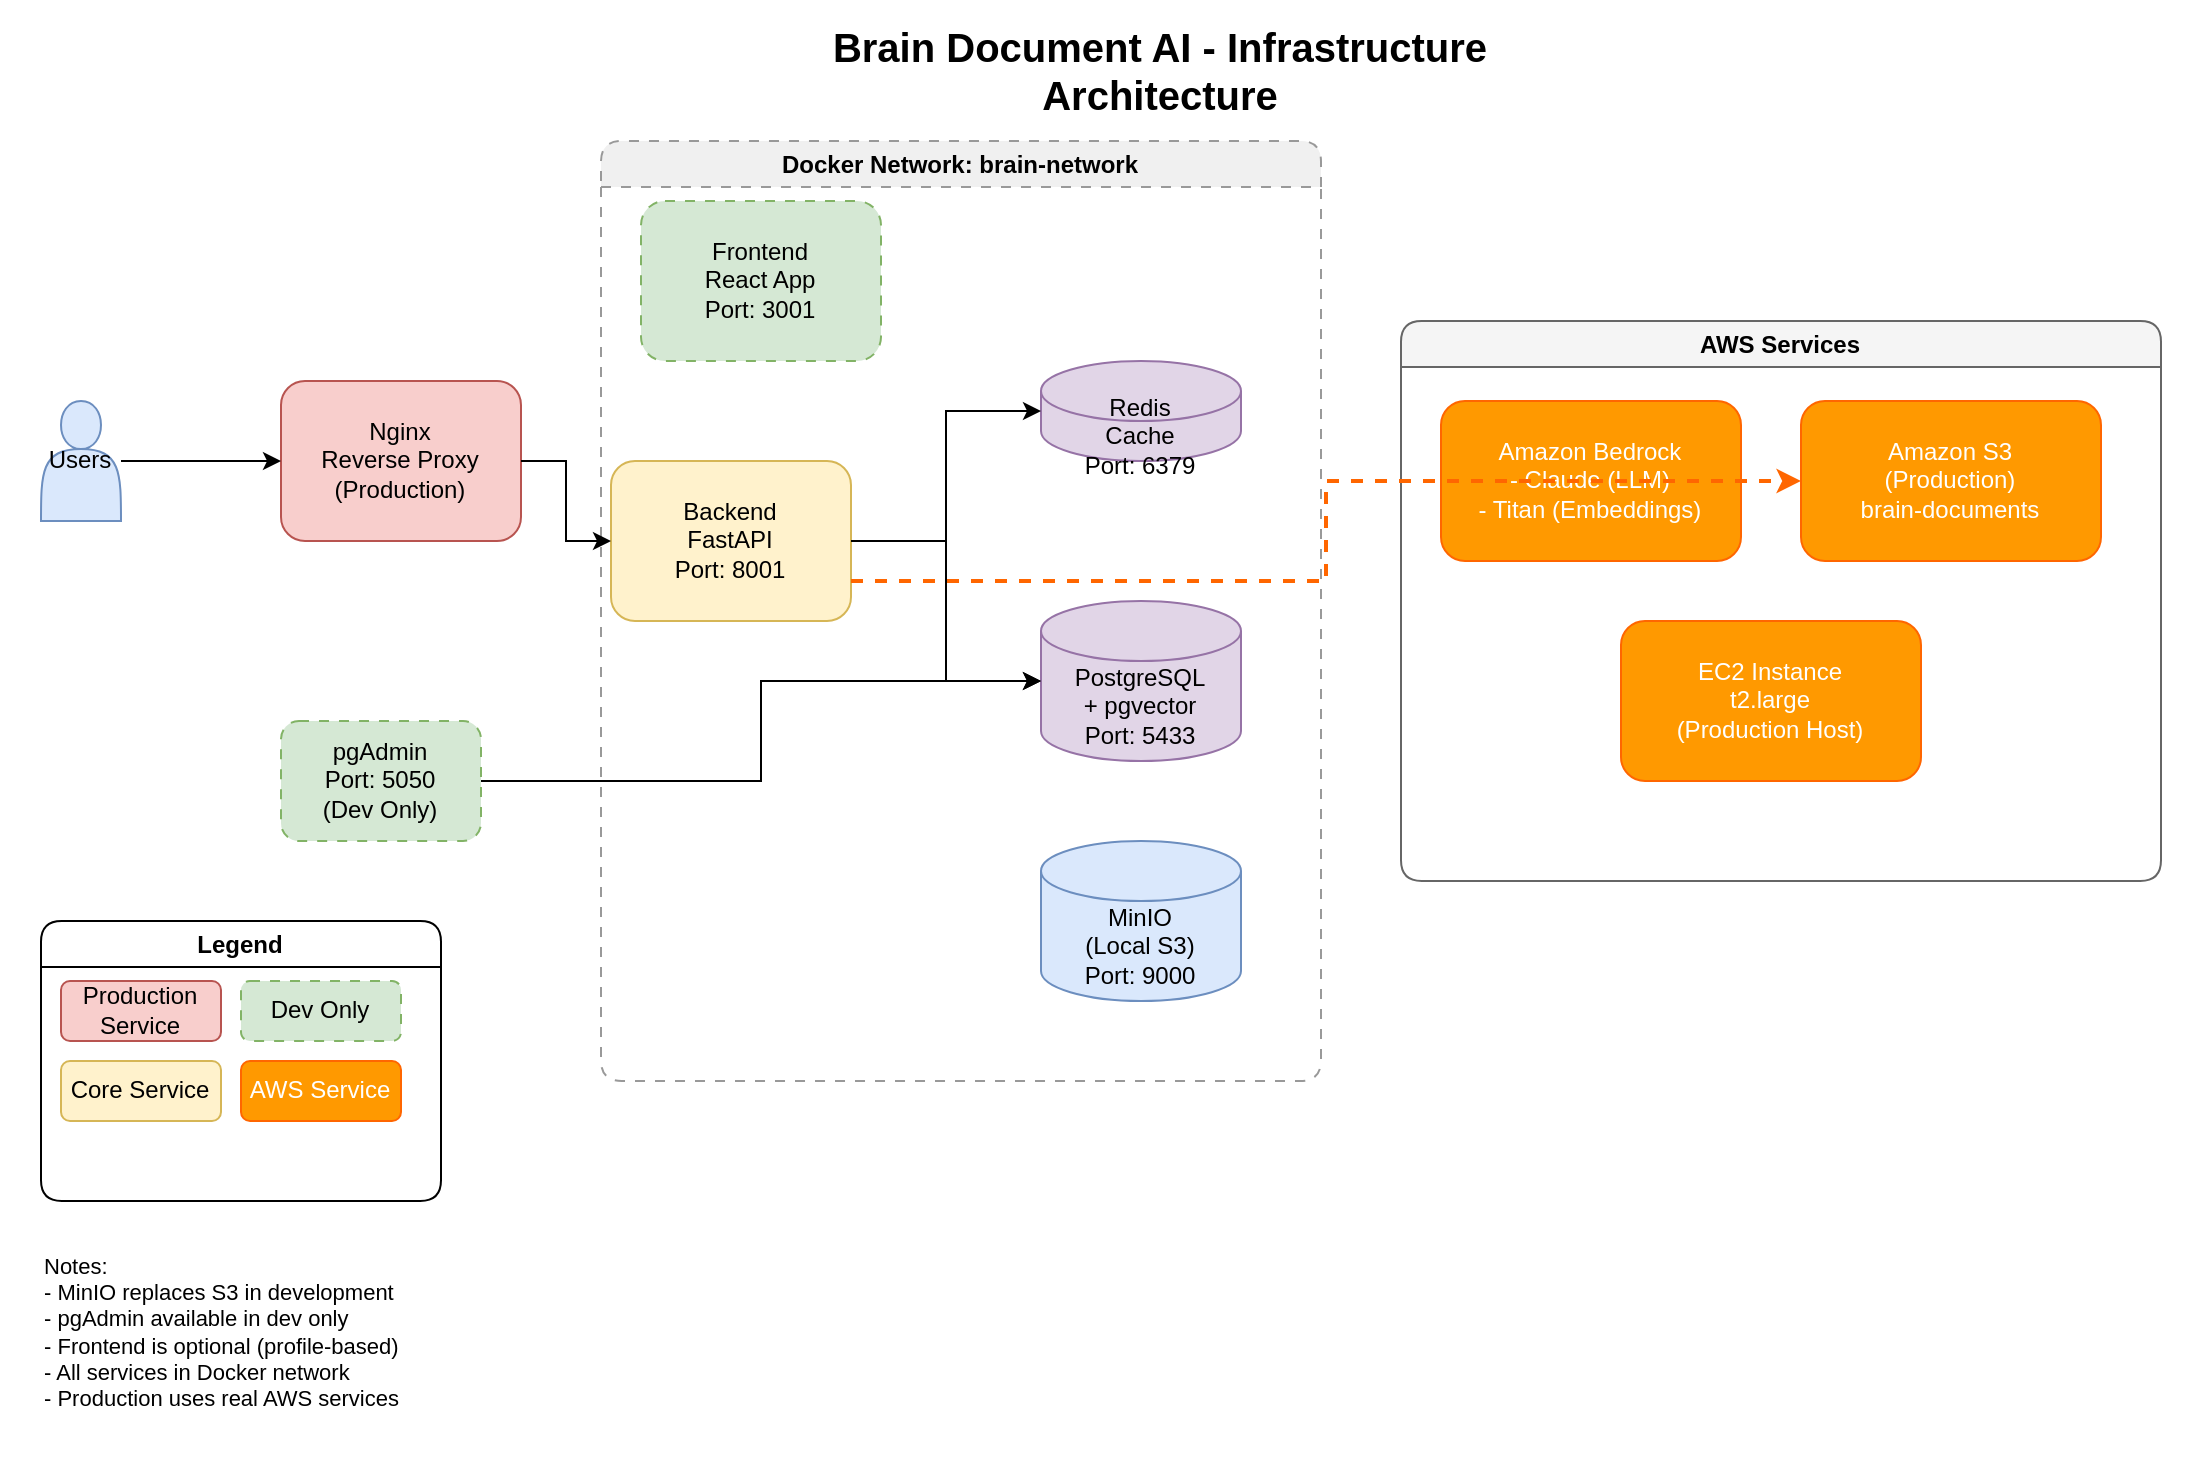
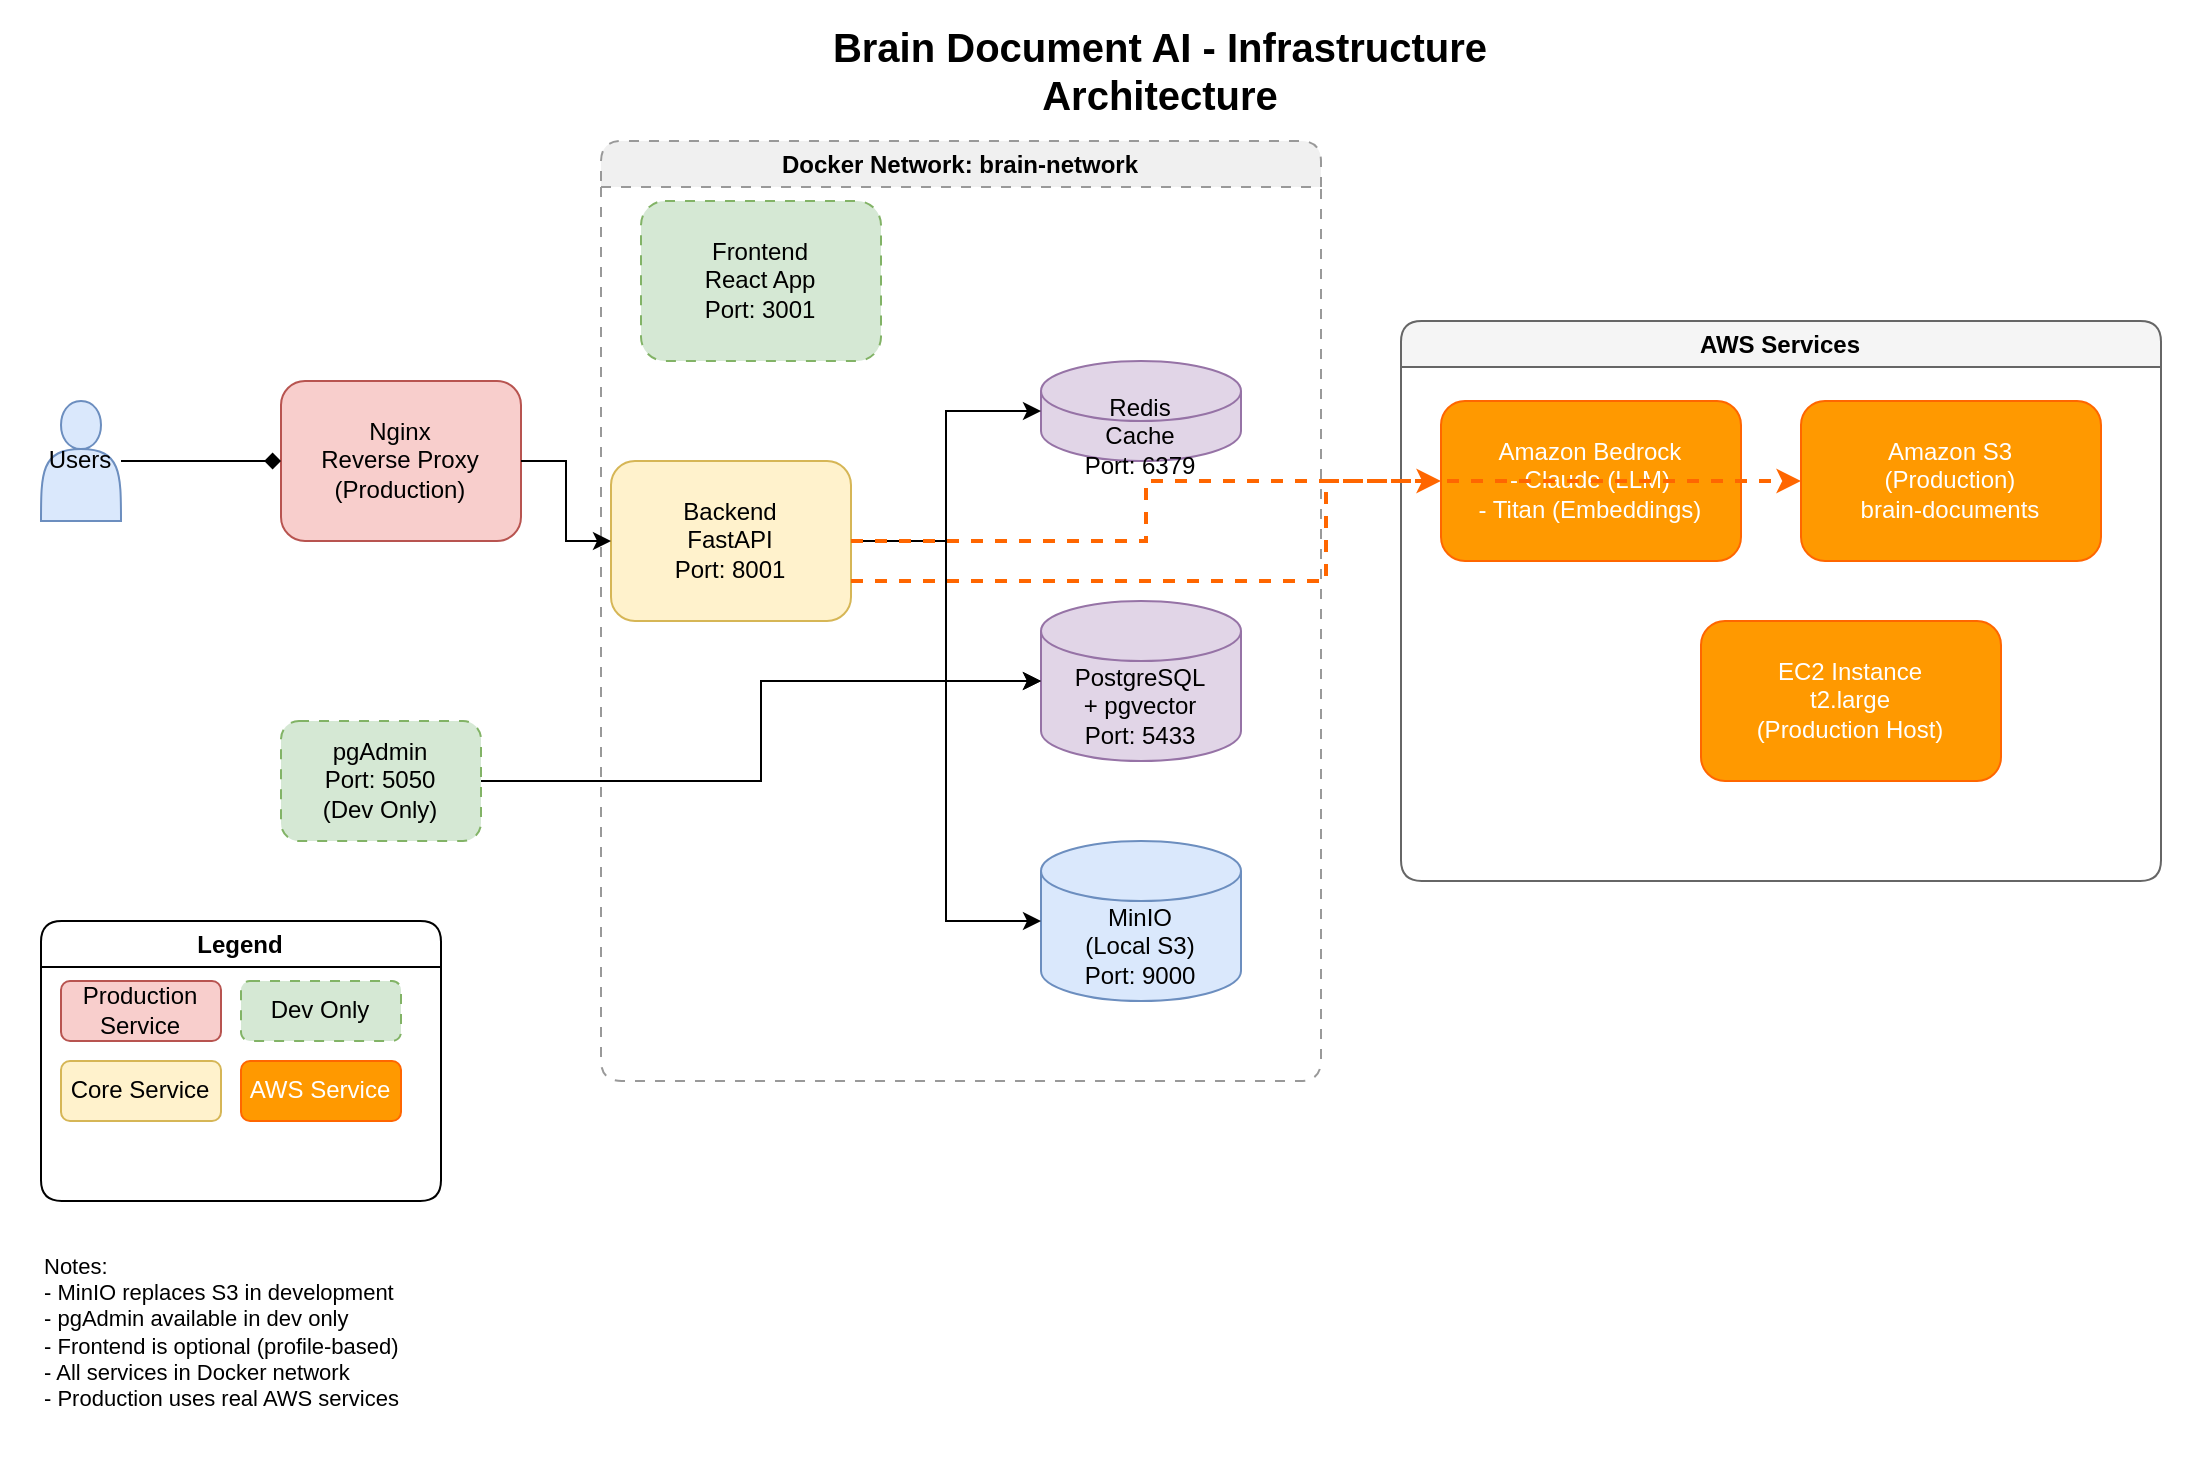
edge "Users" -> "Nginx Reverse Proxy (Production)": arrowhead classic -> diamond
edge "Backend FastAPI Port: 8001" -> "Amazon Bedrock - Claude (LLM) - Titan (Embeddings)": added
node "EC2 Instance t2.large (Production Host)": moved (1771, 701) -> (1851, 701)
edge "Backend FastAPI Port: 8001" -> "MinIO (Local S3) Port: 9000": added
